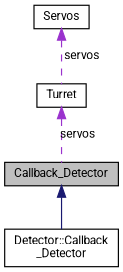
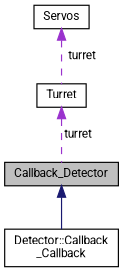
edge "Turret" -> "Servos": label " servos" -> " turret"
edge "Callback_Detector" -> "Turret": label " servos" -> " turret"
node "Detector::Callback _Detector": label "Detector::Callback _Detector" -> "Detector::Callback _Callback"
